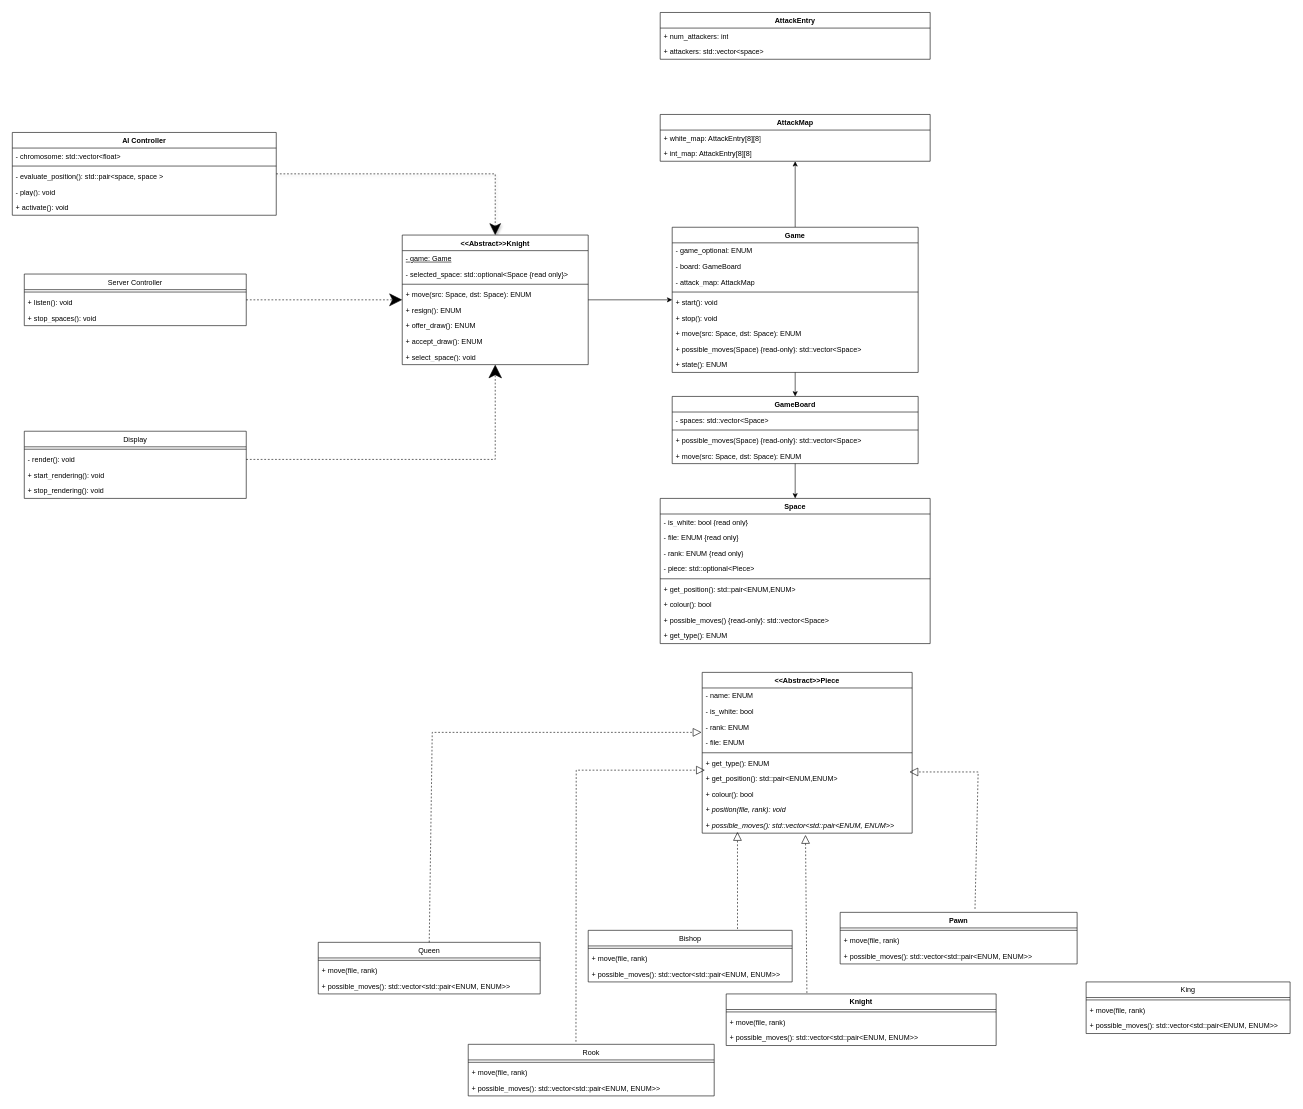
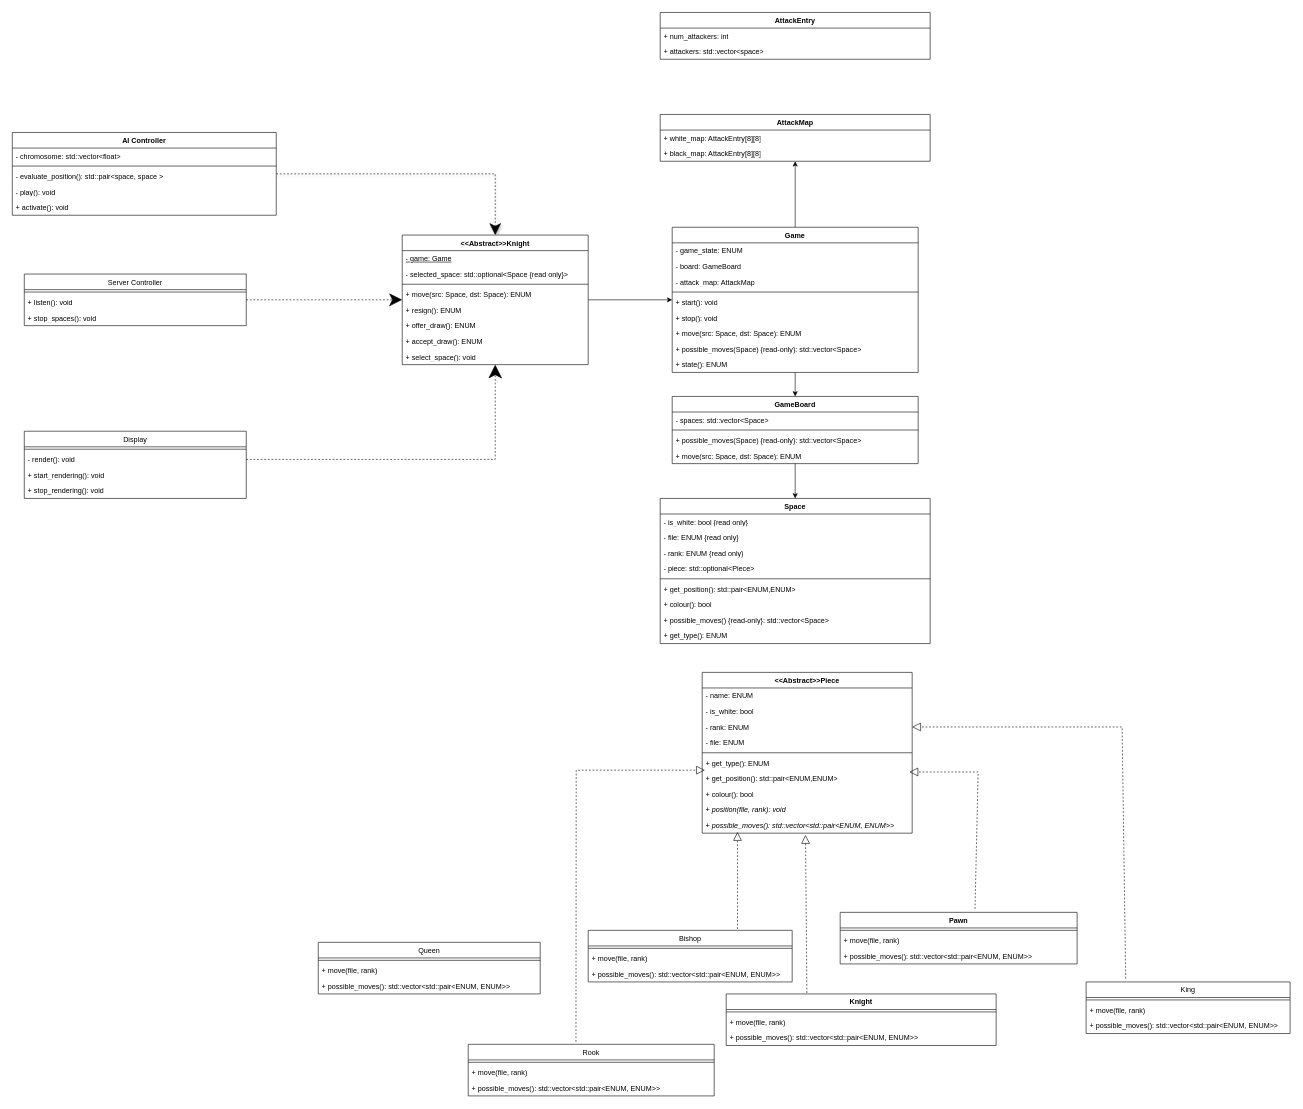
node "+ int_map: AttackEntry[8][8]": label "+ int_map: AttackEntry[8][8]" -> "+ black_map: AttackEntry[8][8]"
node "- game_optional: ENUM": label "- game_optional: ENUM" -> "- game_state: ENUM"
edge "Queen" -> "- rank: ENUM": removed
edge "King" -> "- rank: ENUM": added
